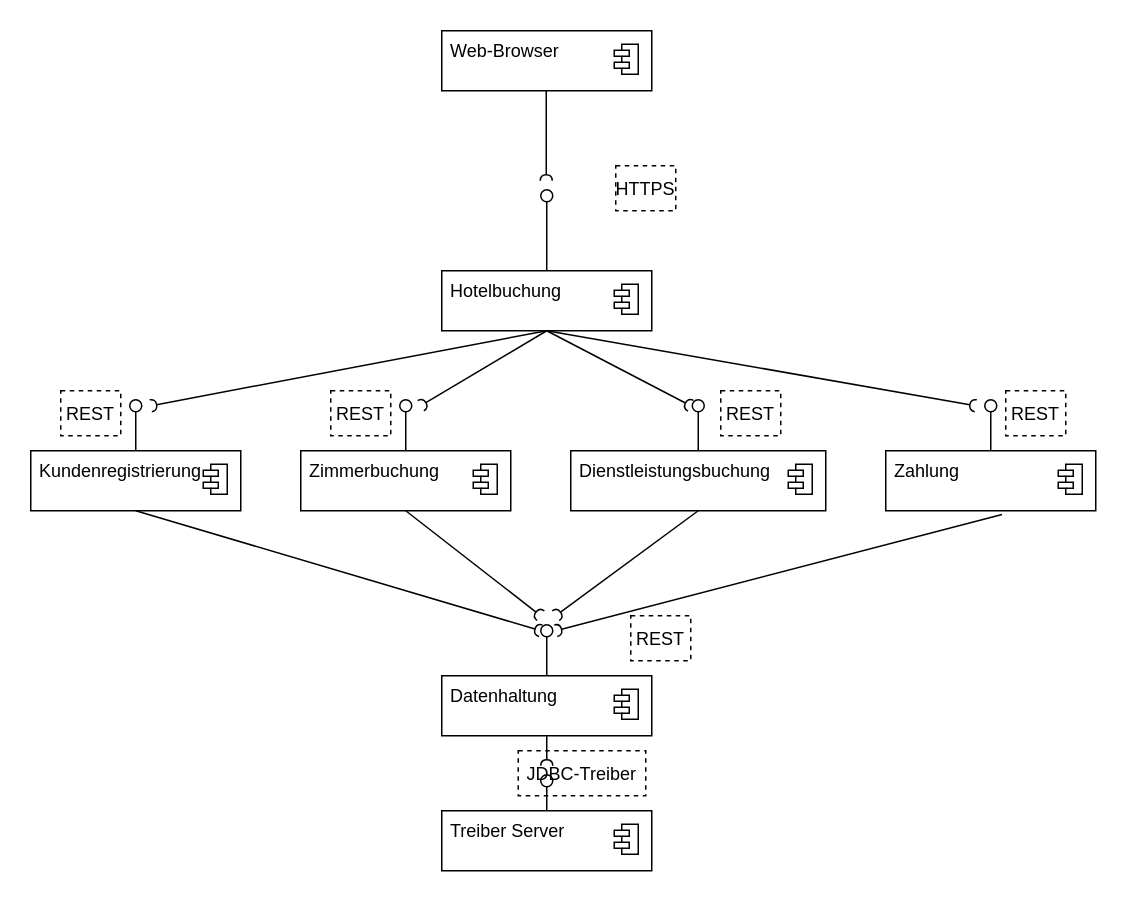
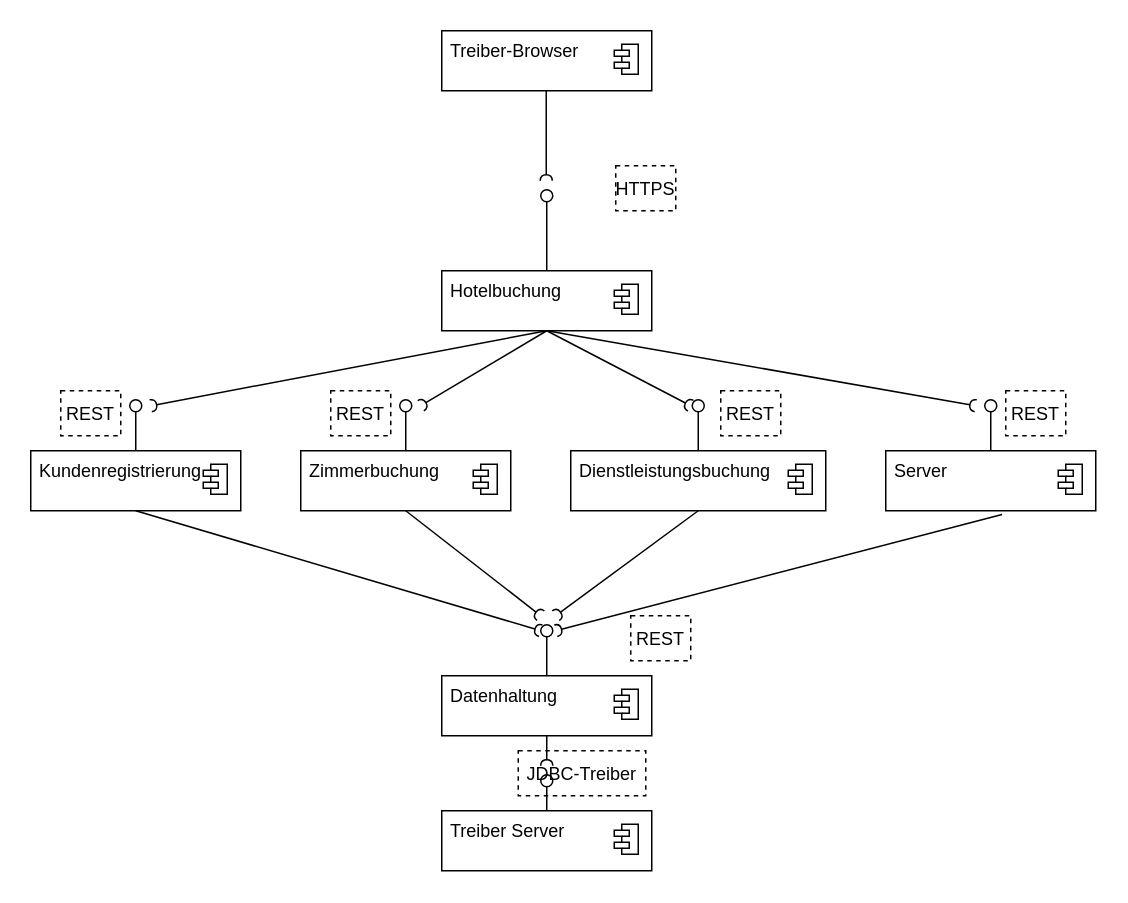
node "Web-Browser": label "Web-Browser" -> "Treiber-Browser"
node "Zahlung": label "Zahlung" -> "Server"
